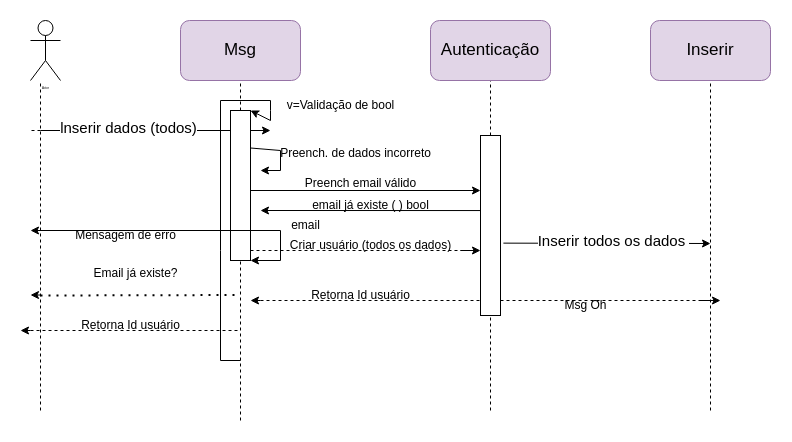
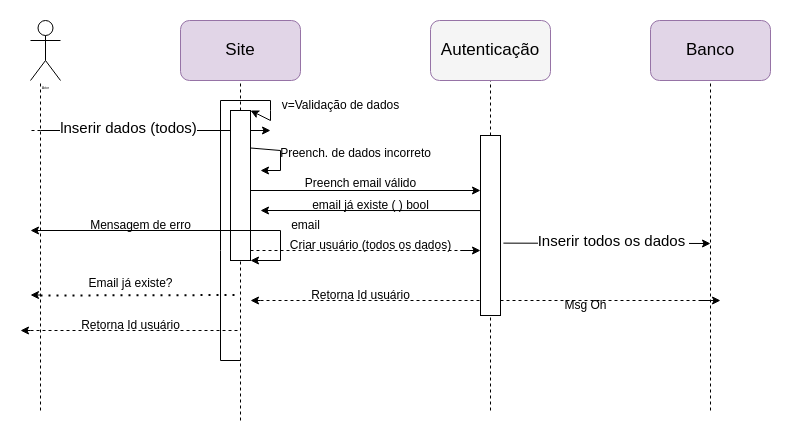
node "Msg": label "Msg" -> "Site"
node "Autenticação": fillcolor #e1d5e7 -> #f5f5f5
node "Inserir": label "Inserir" -> "Banco"
node "v=Validação de bool": label "v=Validação de bool" -> "v=Validação de dados"
node "Mensagem de erro": moved (126, 236) -> (141, 226)
node "Email já existe?": moved (136, 274) -> (131, 284)
